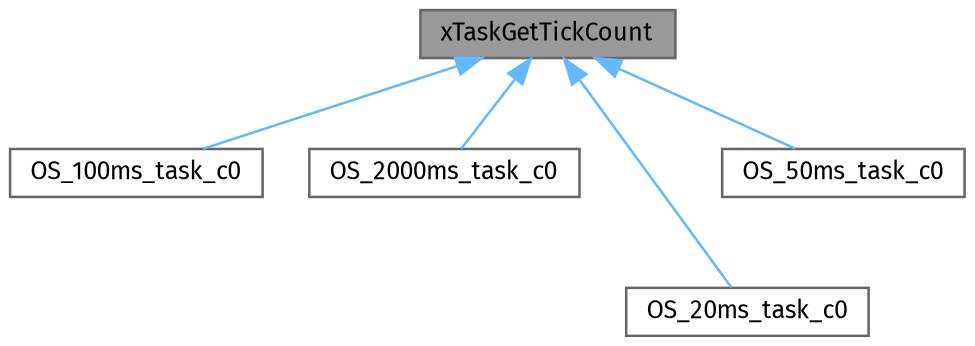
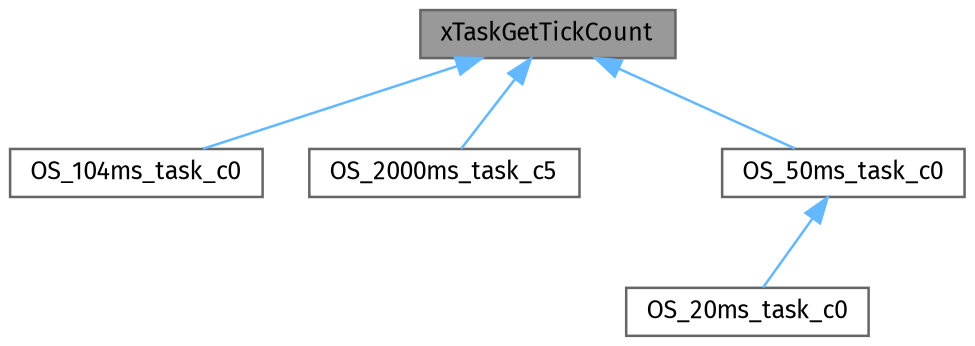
node "OS_100ms_task_c0": label "OS_100ms_task_c0" -> "OS_104ms_task_c0"
node "OS_2000ms_task_c0": label "OS_2000ms_task_c0" -> "OS_2000ms_task_c5"
edge "OS_20ms_task_c0" -> "xTaskGetTickCount": now "OS_20ms_task_c0" -> "OS_50ms_task_c0"
